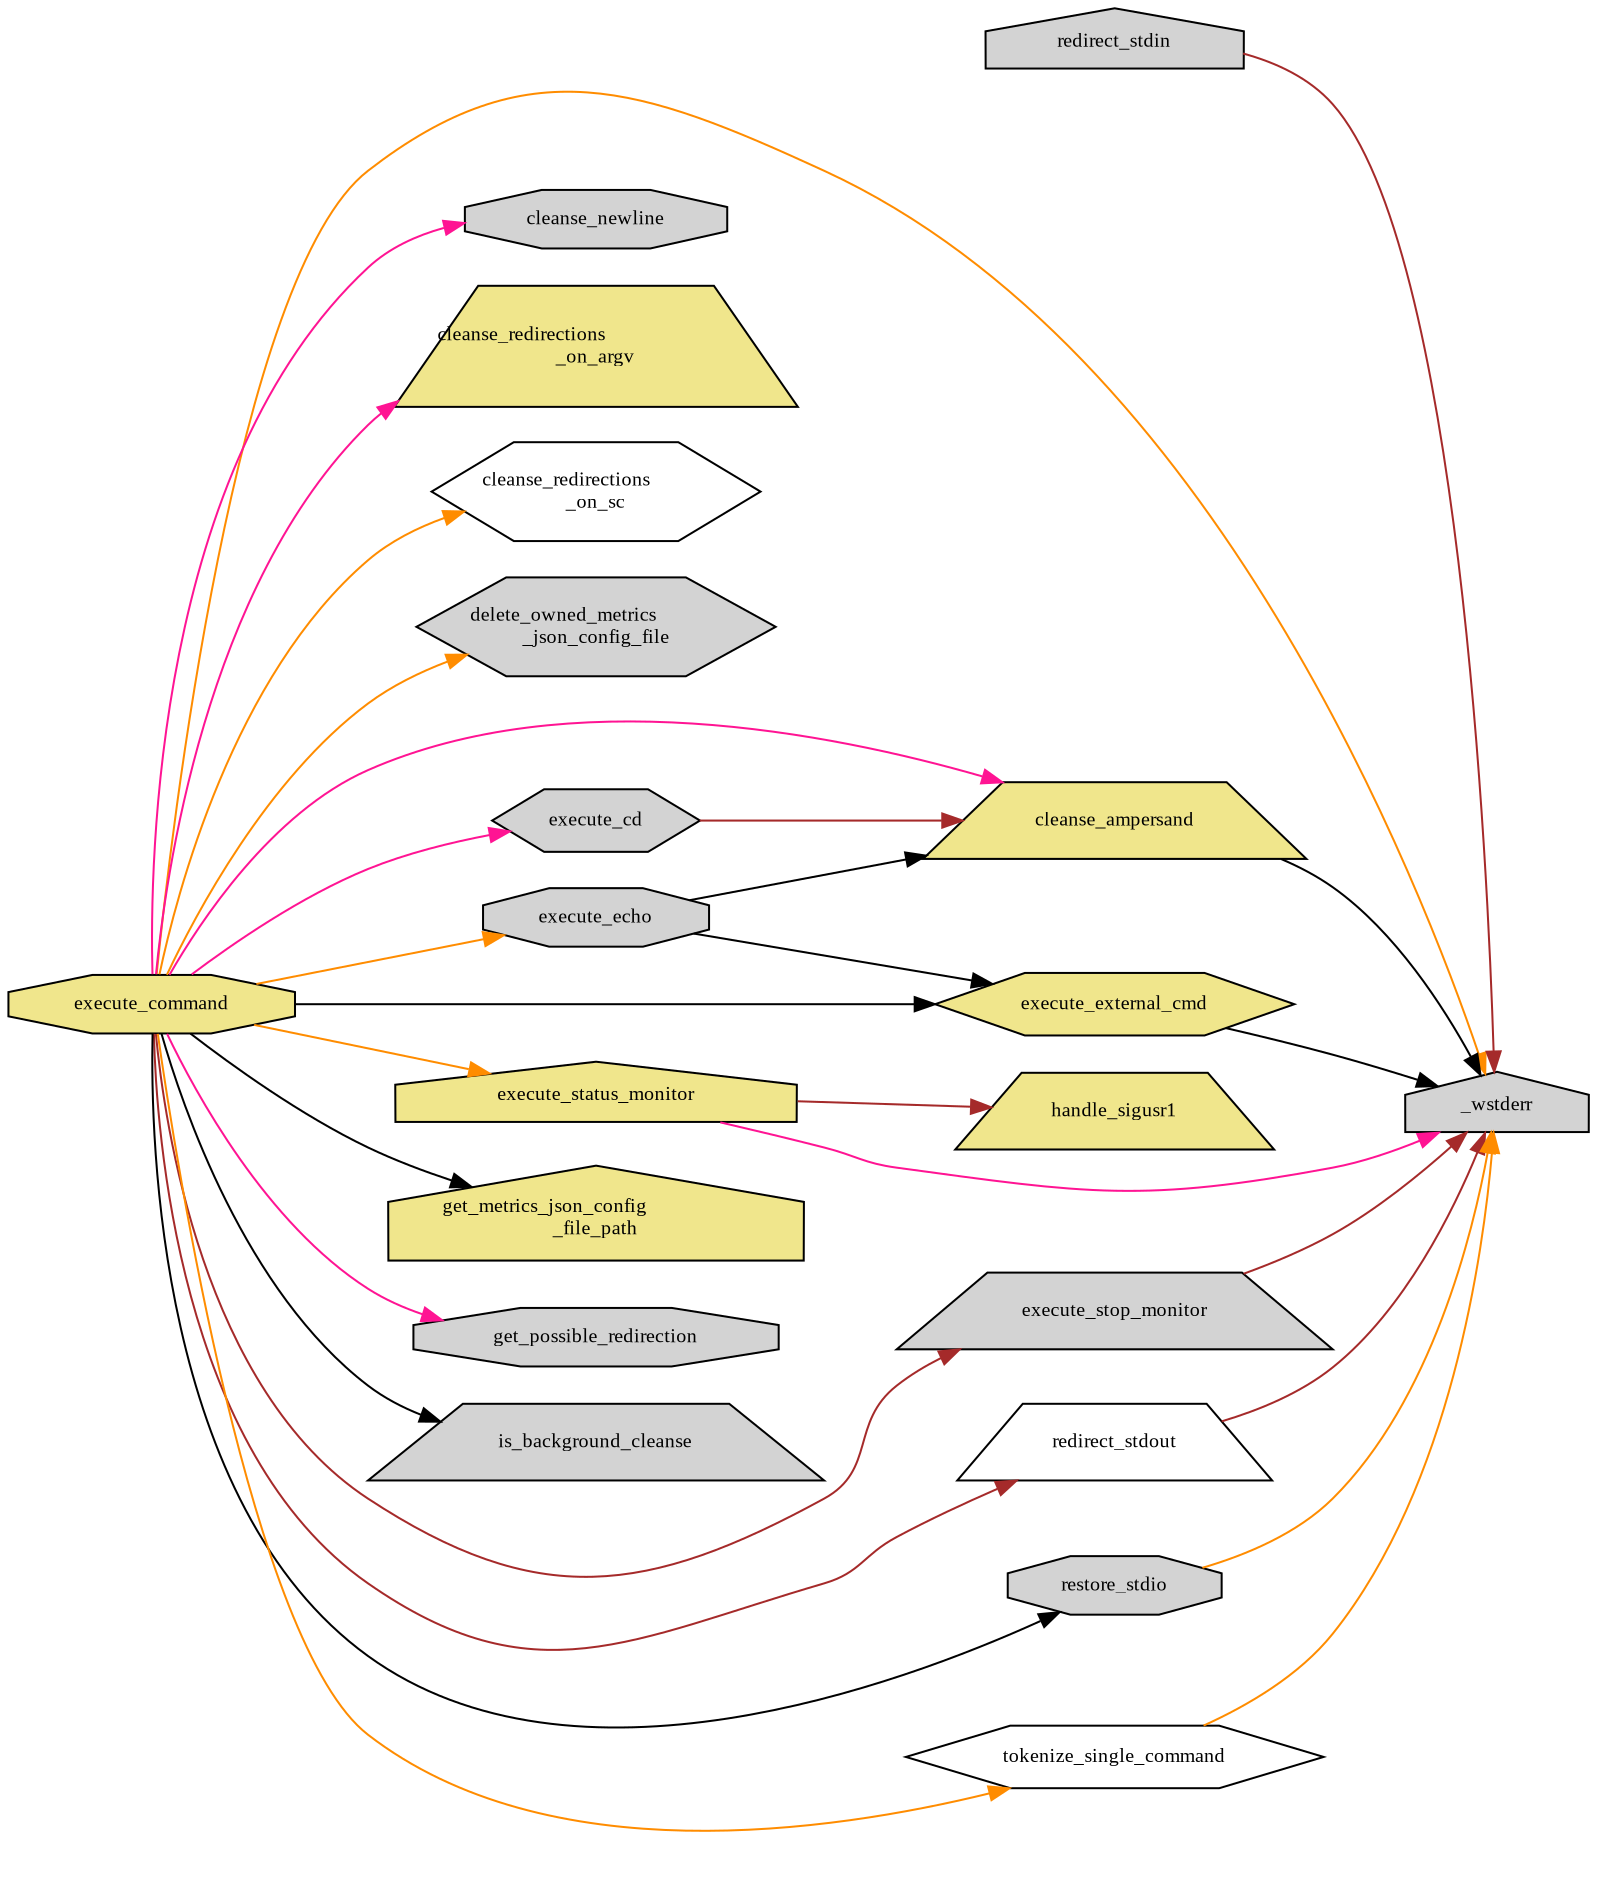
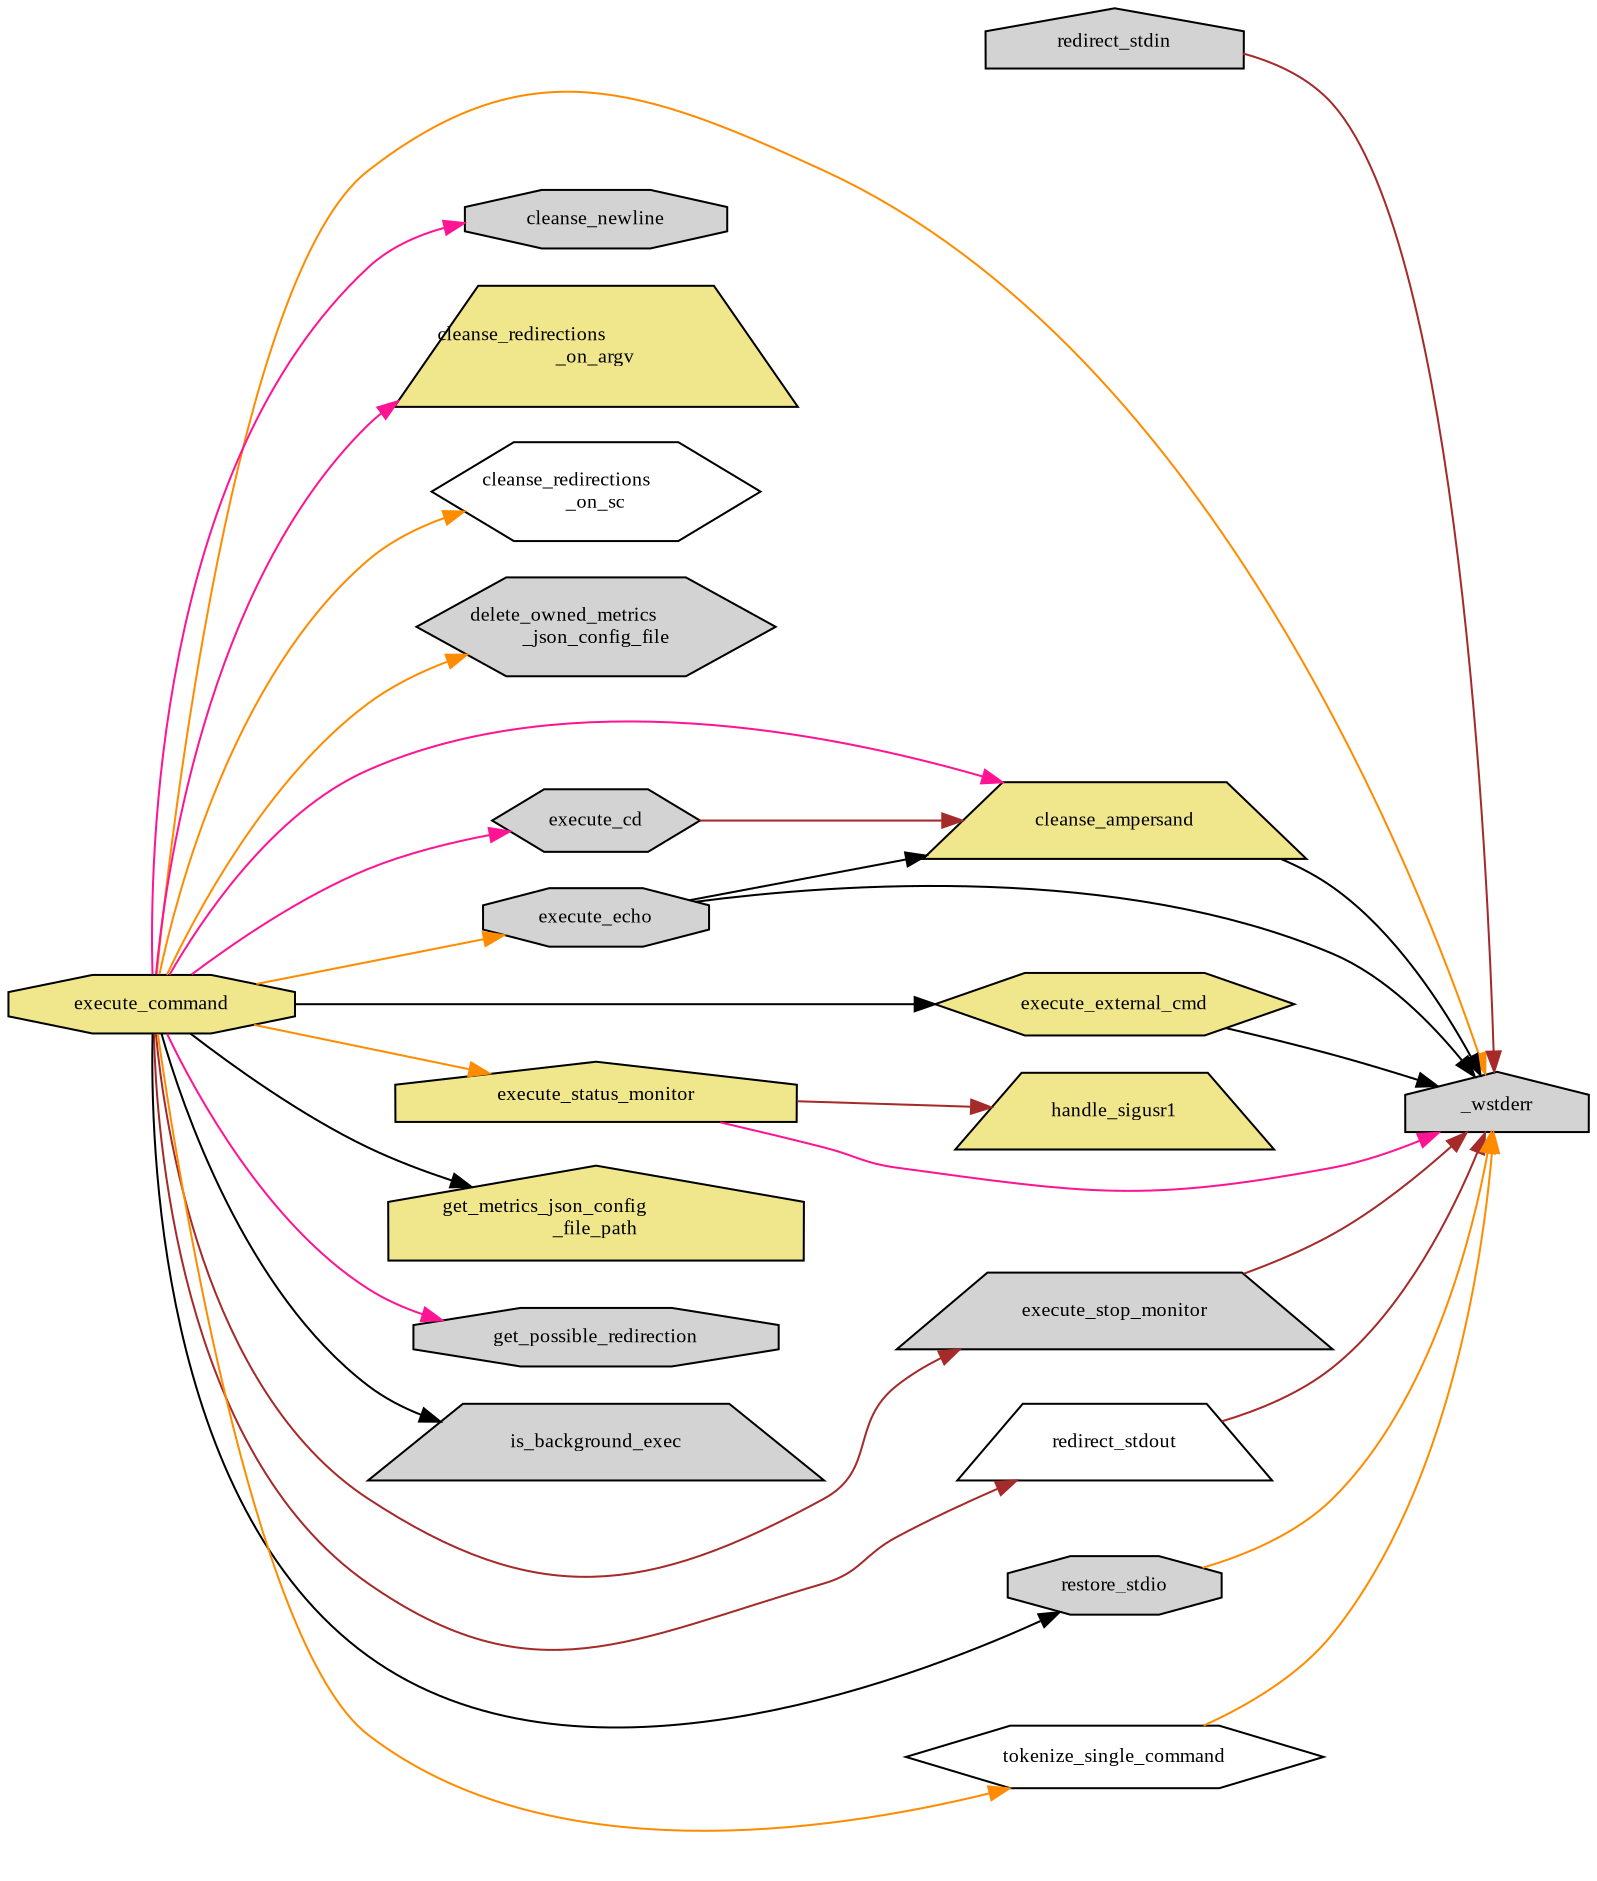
edge "execute_echo" -> "execute_external_cmd": now "execute_echo" -> "_wstderr"
node "is_background_cleanse": label "is_background_cleanse" -> "is_background_exec"
